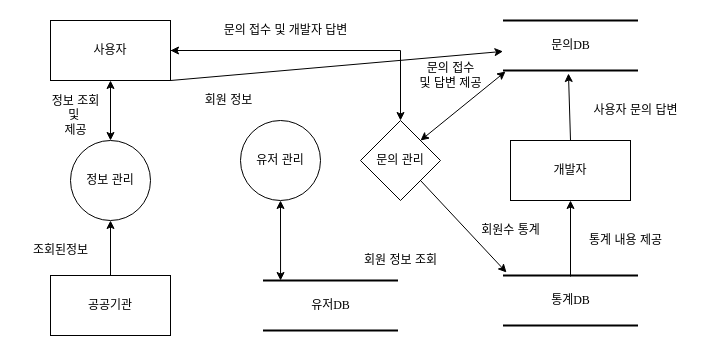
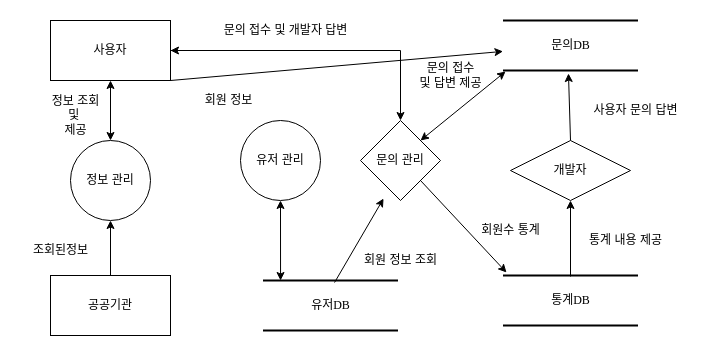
node "개발자": shape rectangle -> diamond
edge "유저DB" -> "문의 관리": added
